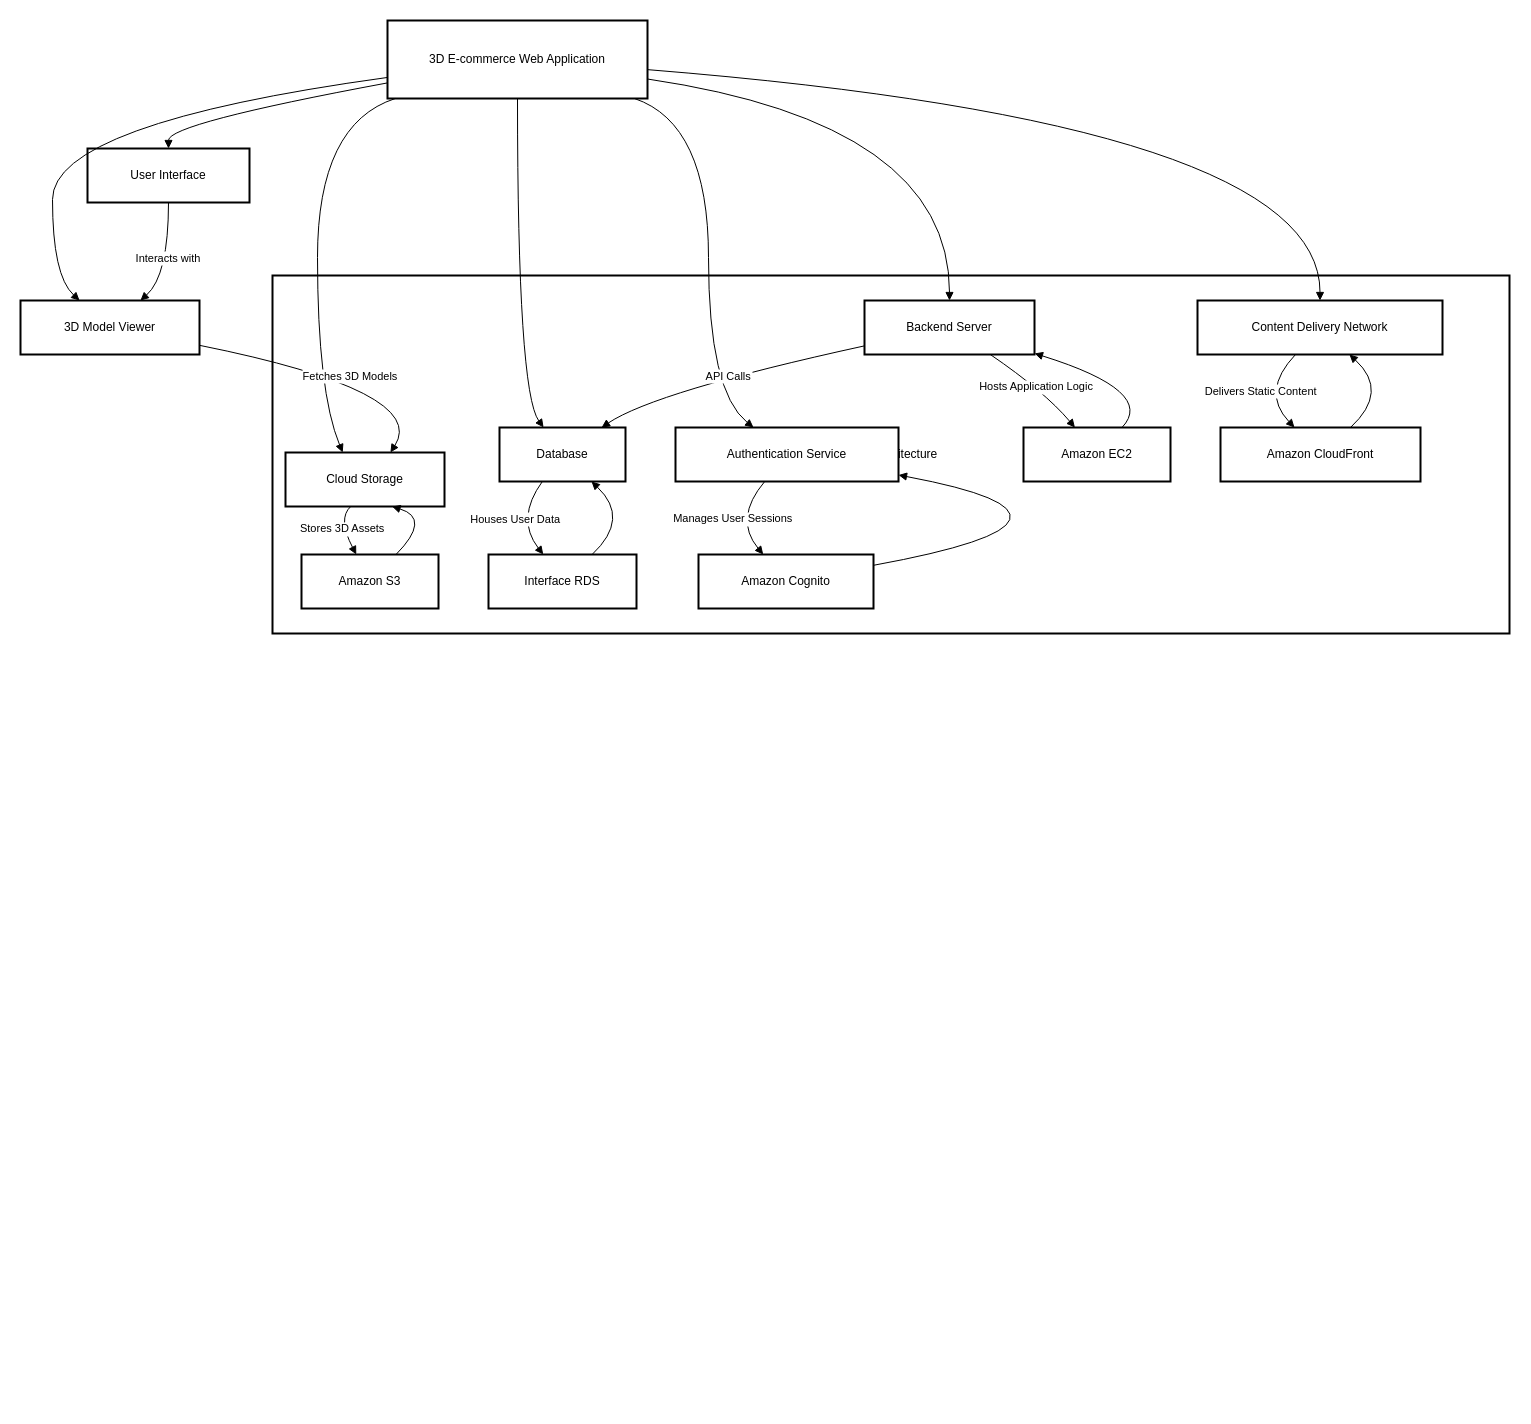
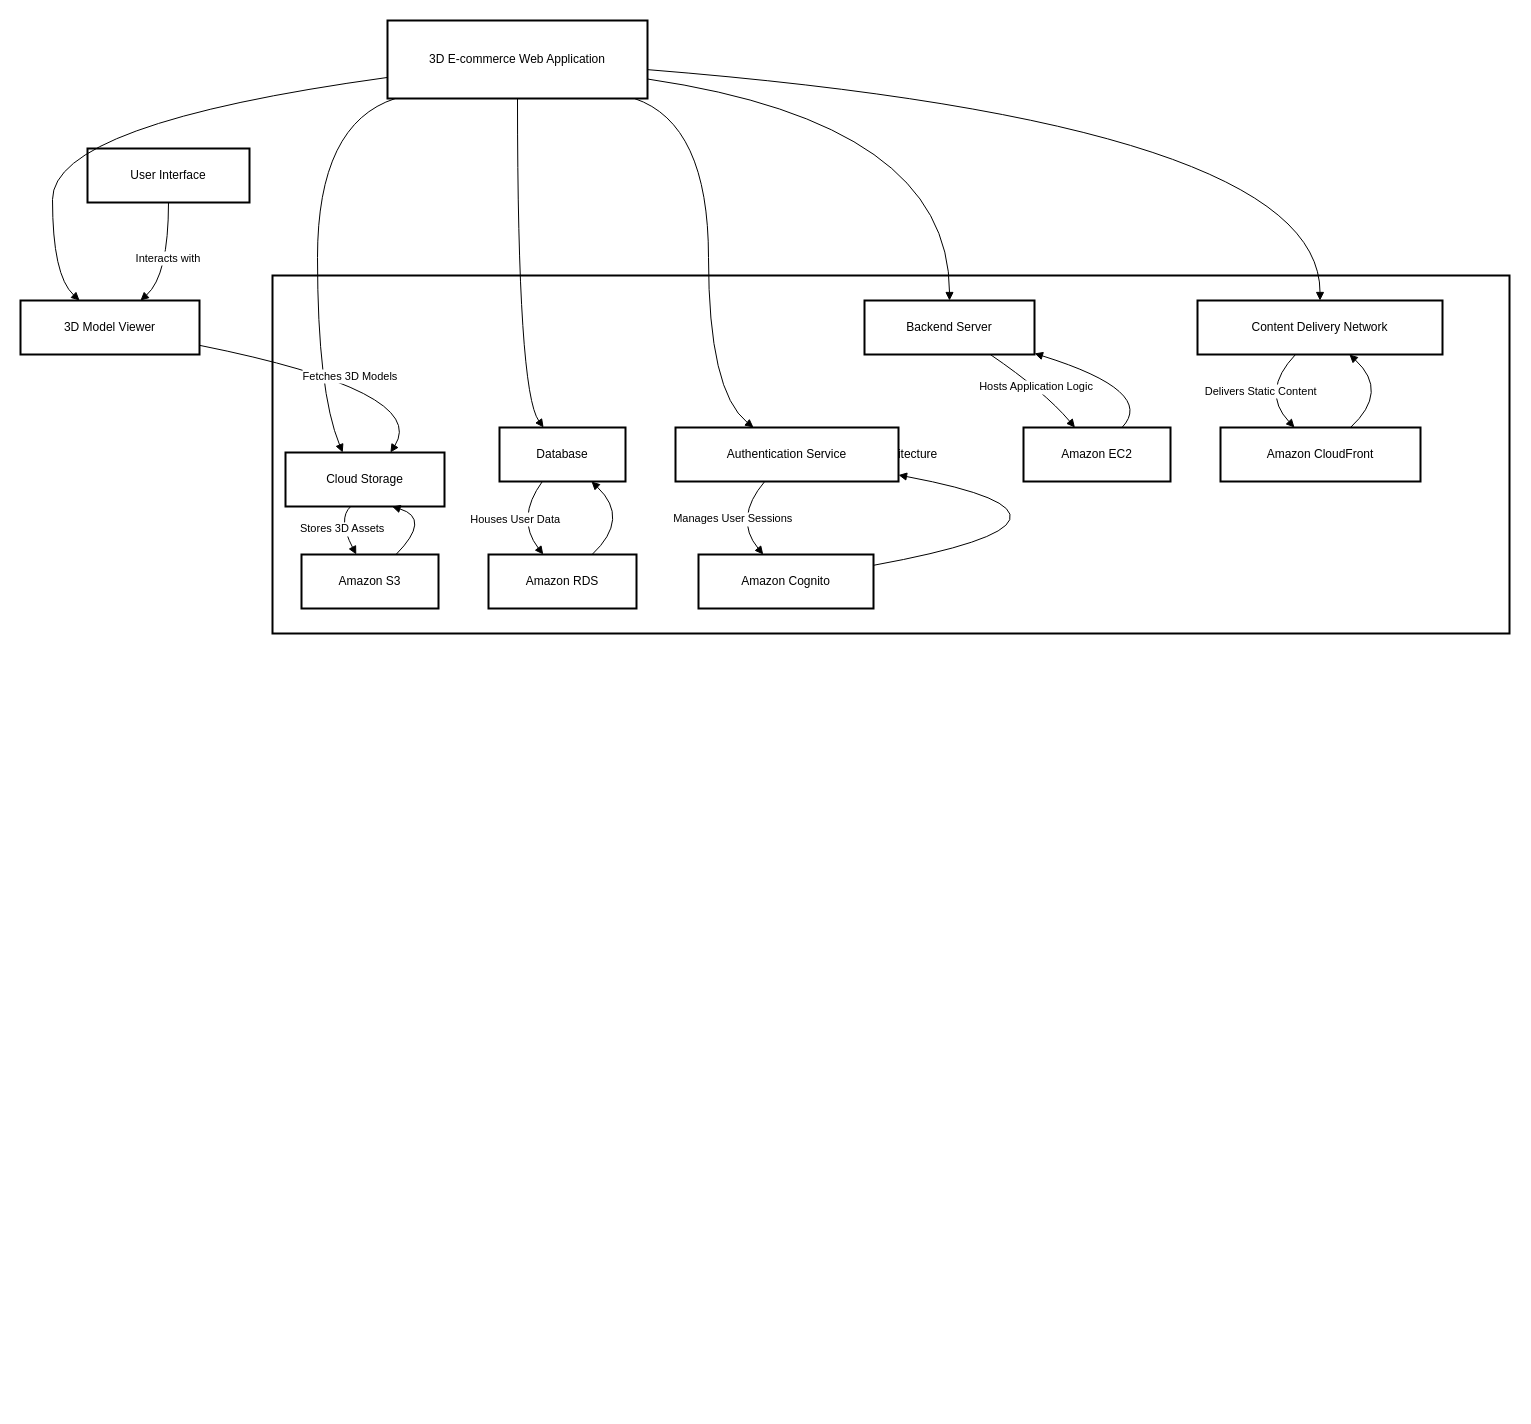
edge "3D E-commerce Web Application" -> "User Interface": removed
edge "Backend Server" -> "Database": removed, label "API Calls"
node "Interface RDS": label "Interface RDS" -> "Amazon RDS"
